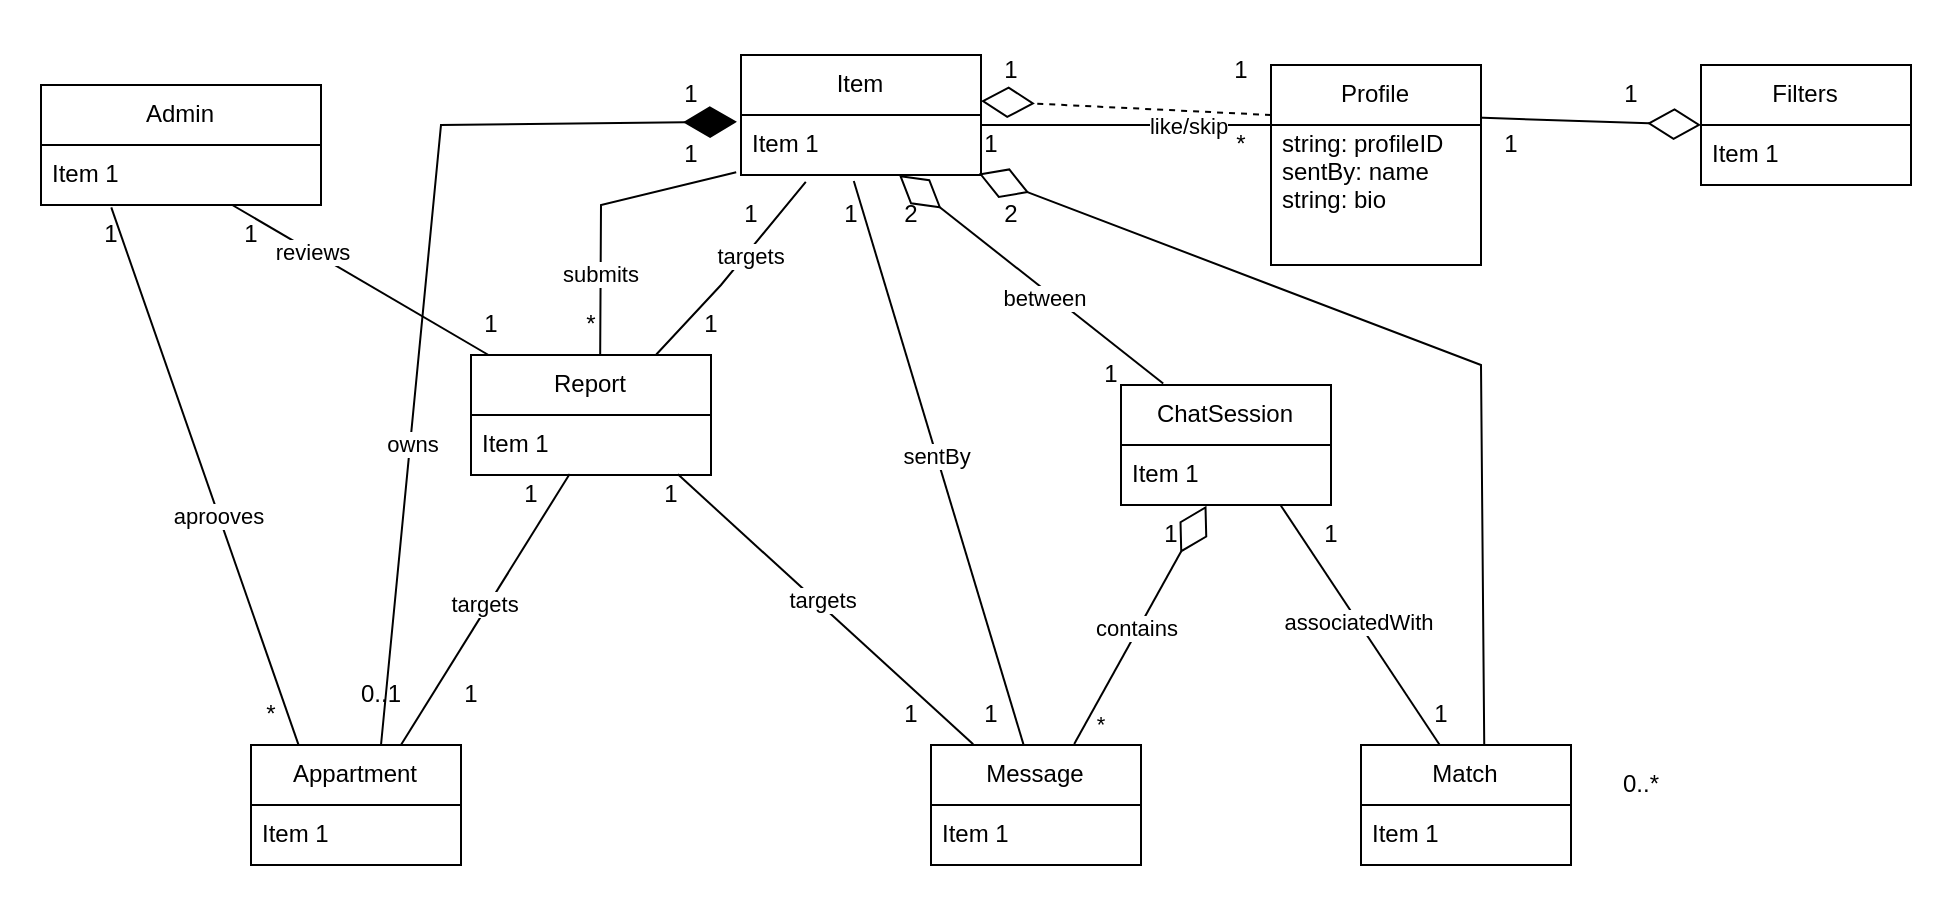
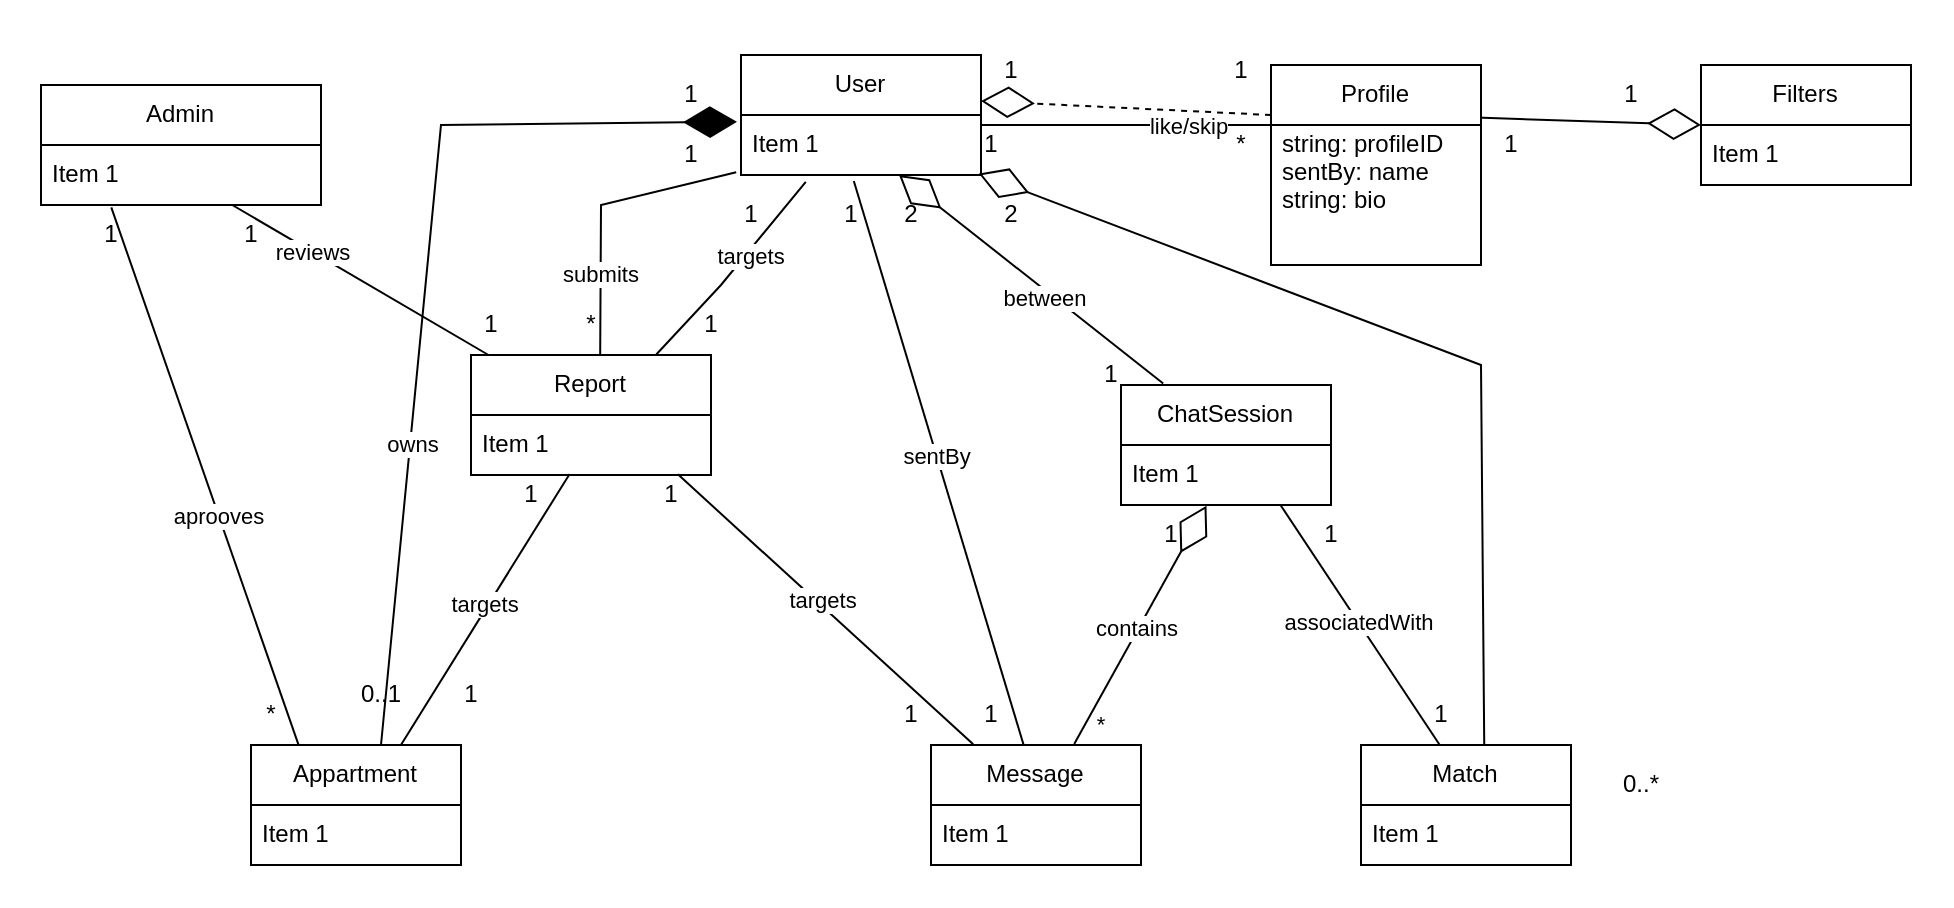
node "Item": label "Item" -> "User"
